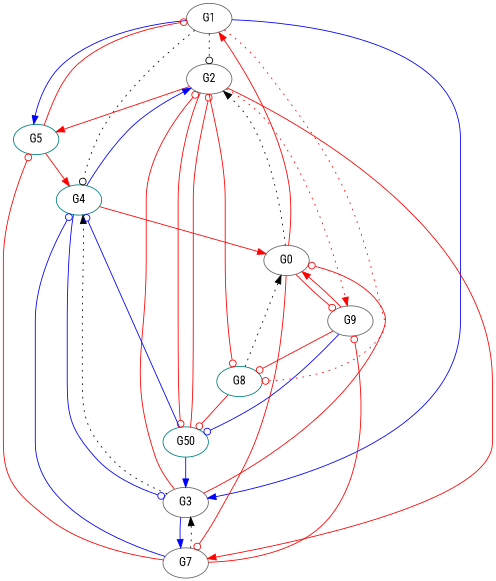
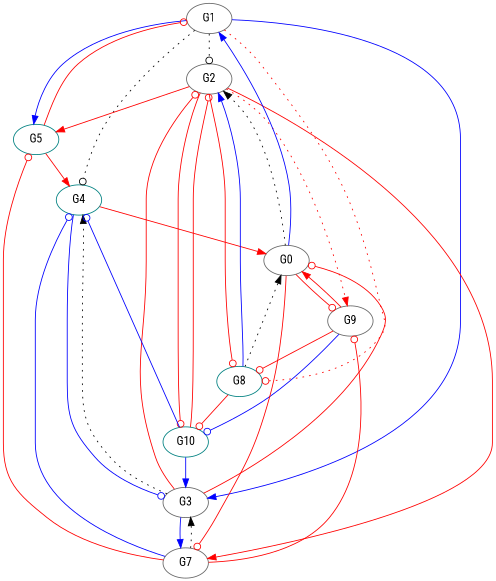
edge "G4" -> "G2": now "G8" -> "G2"
edge "G0" -> "G1": color red -> blue
node "G50": label "G50" -> "G10"
